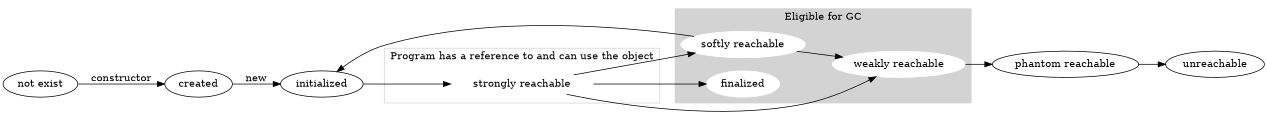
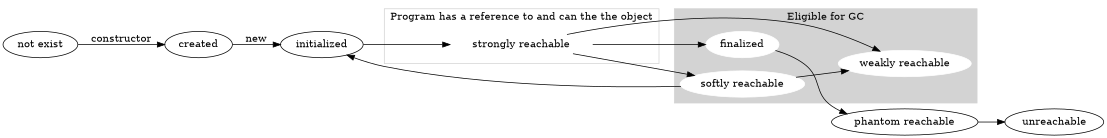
cluster "Program has a reference to and can use the object": label "Program has a reference to and can use the object" -> "Program has a reference to and can the the object"
edge "weakly reachable" -> "phantom reachable": now "finalized" -> "phantom reachable"
